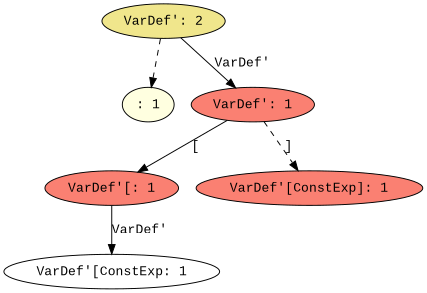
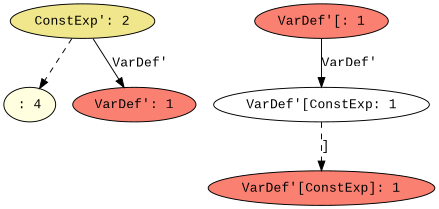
node "VarDef': 2": label "VarDef': 2" -> "ConstExp': 2"
node ": 1": label ": 1" -> ": 4"
edge "VarDef': 1" -> "VarDef'[ConstExp]: 1": now "VarDef'[ConstExp: 1" -> "VarDef'[ConstExp]: 1"
edge "VarDef': 1" -> "VarDef'[: 1": removed, label "["
